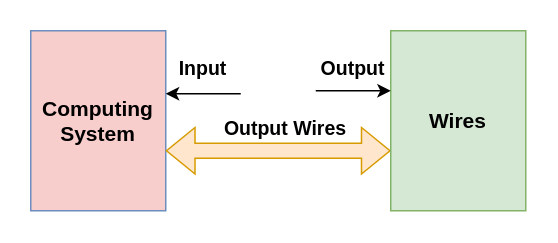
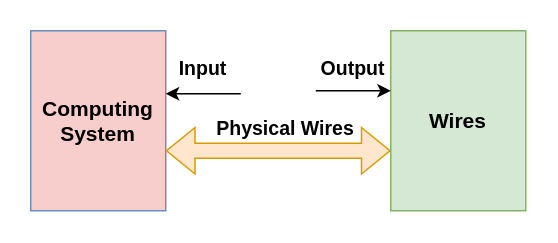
node "Output Wires": label "Output Wires" -> "Physical Wires"
